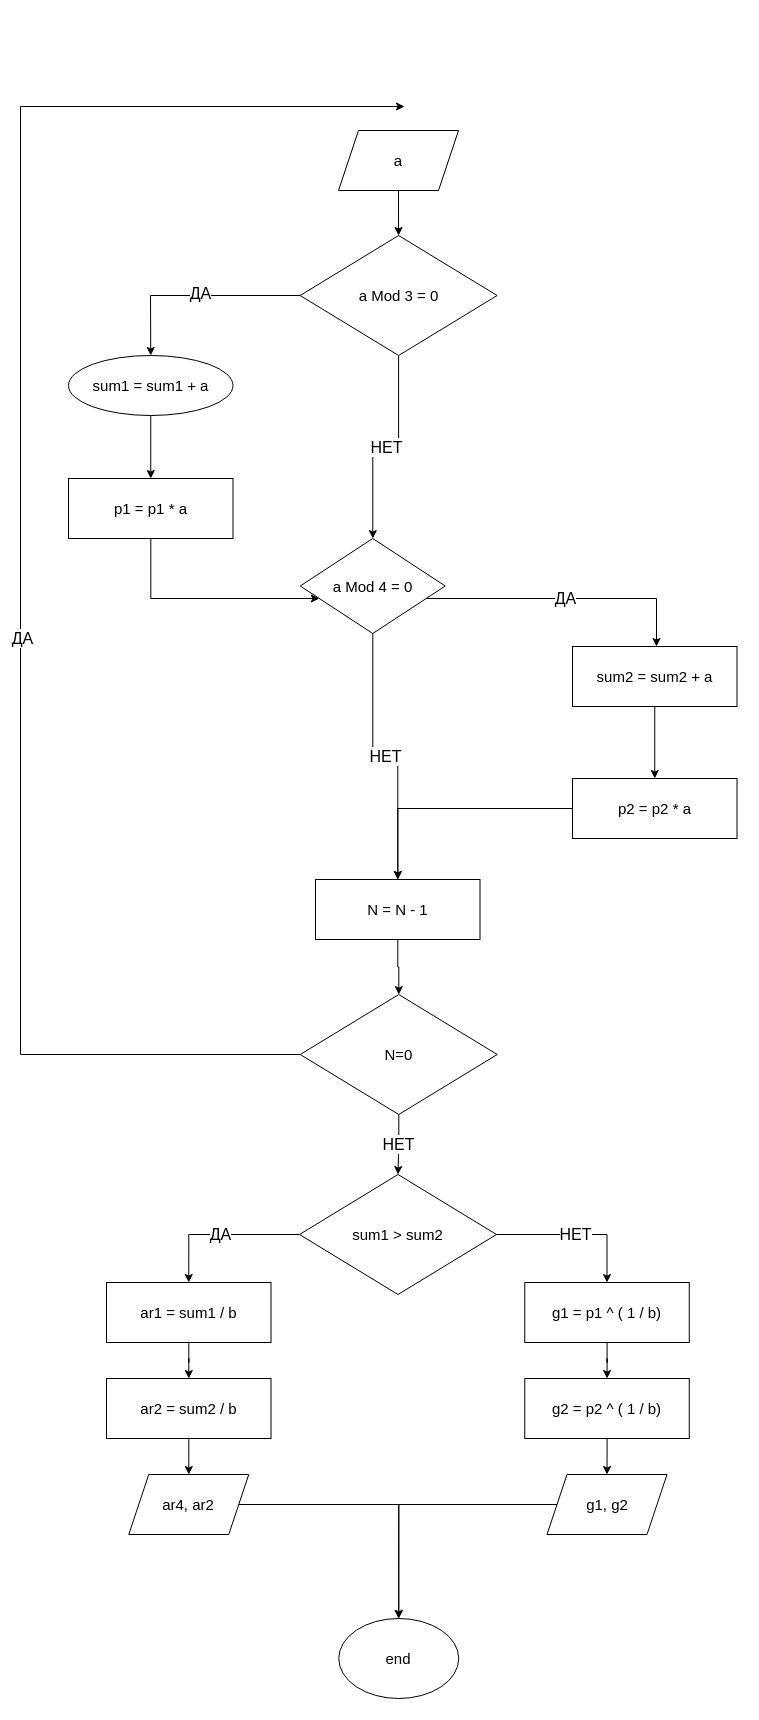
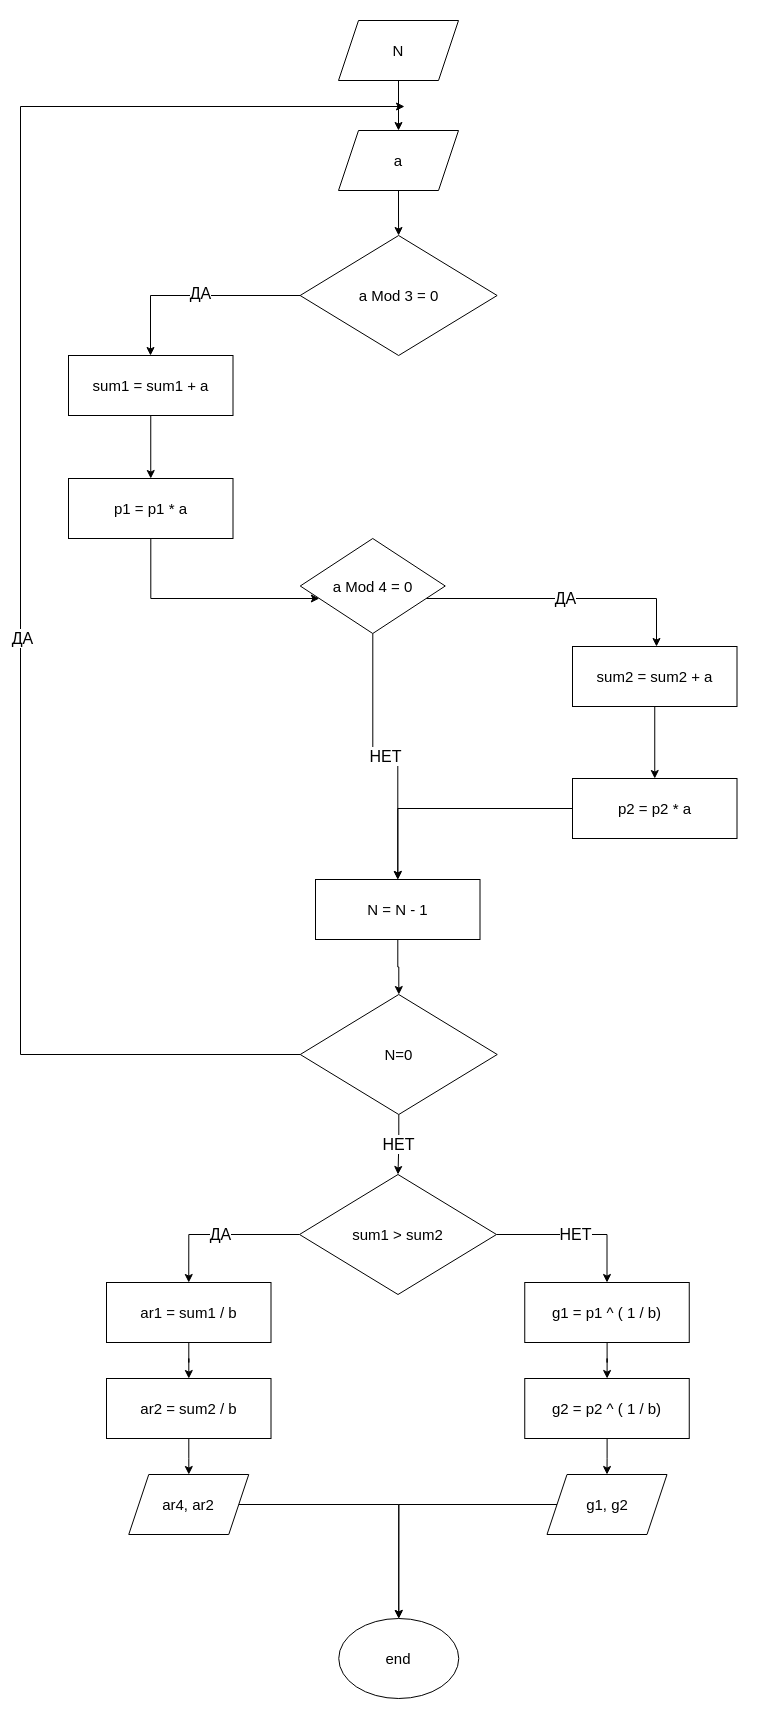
node "N": added
edge "N" -> "a": added
node "sum1 = sum1 + a": shape ellipse -> rectangle
edge "a Mod 3 = 0" -> "a Mod 4 = 0": removed, label "НЕТ"
